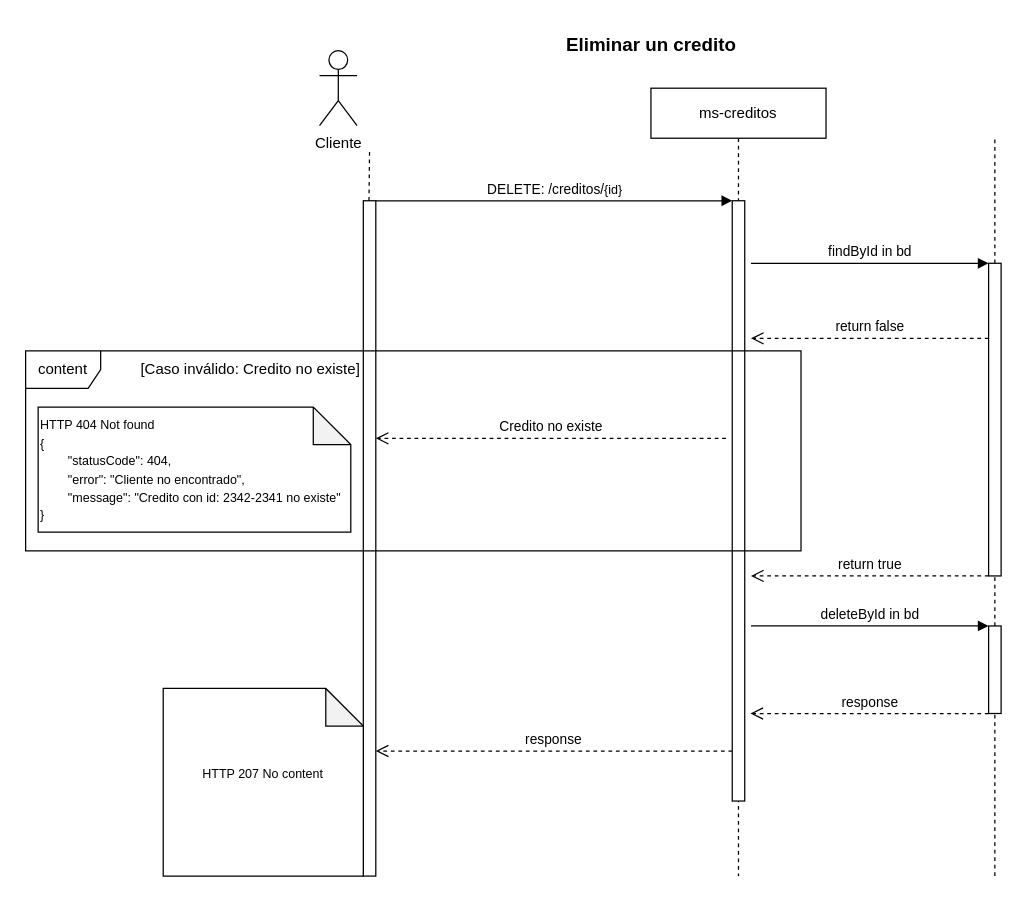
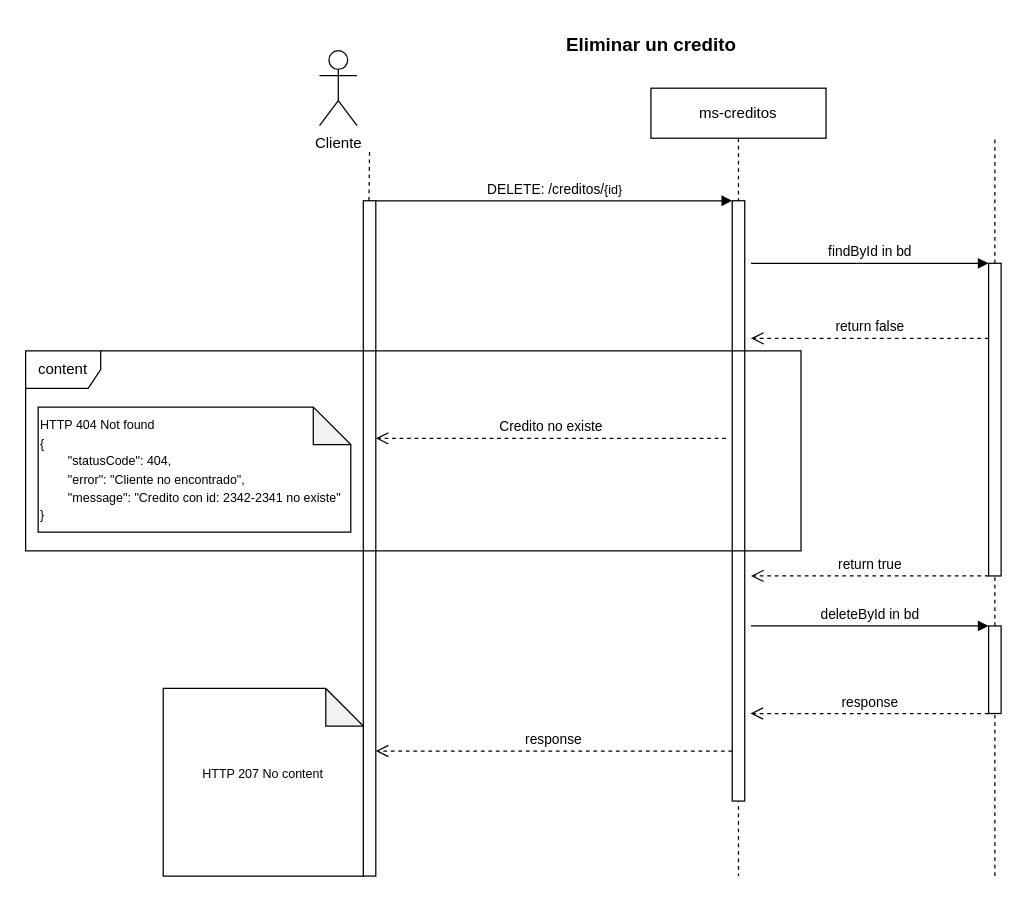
node "[Caso inválido: Credito no existe]": removed
